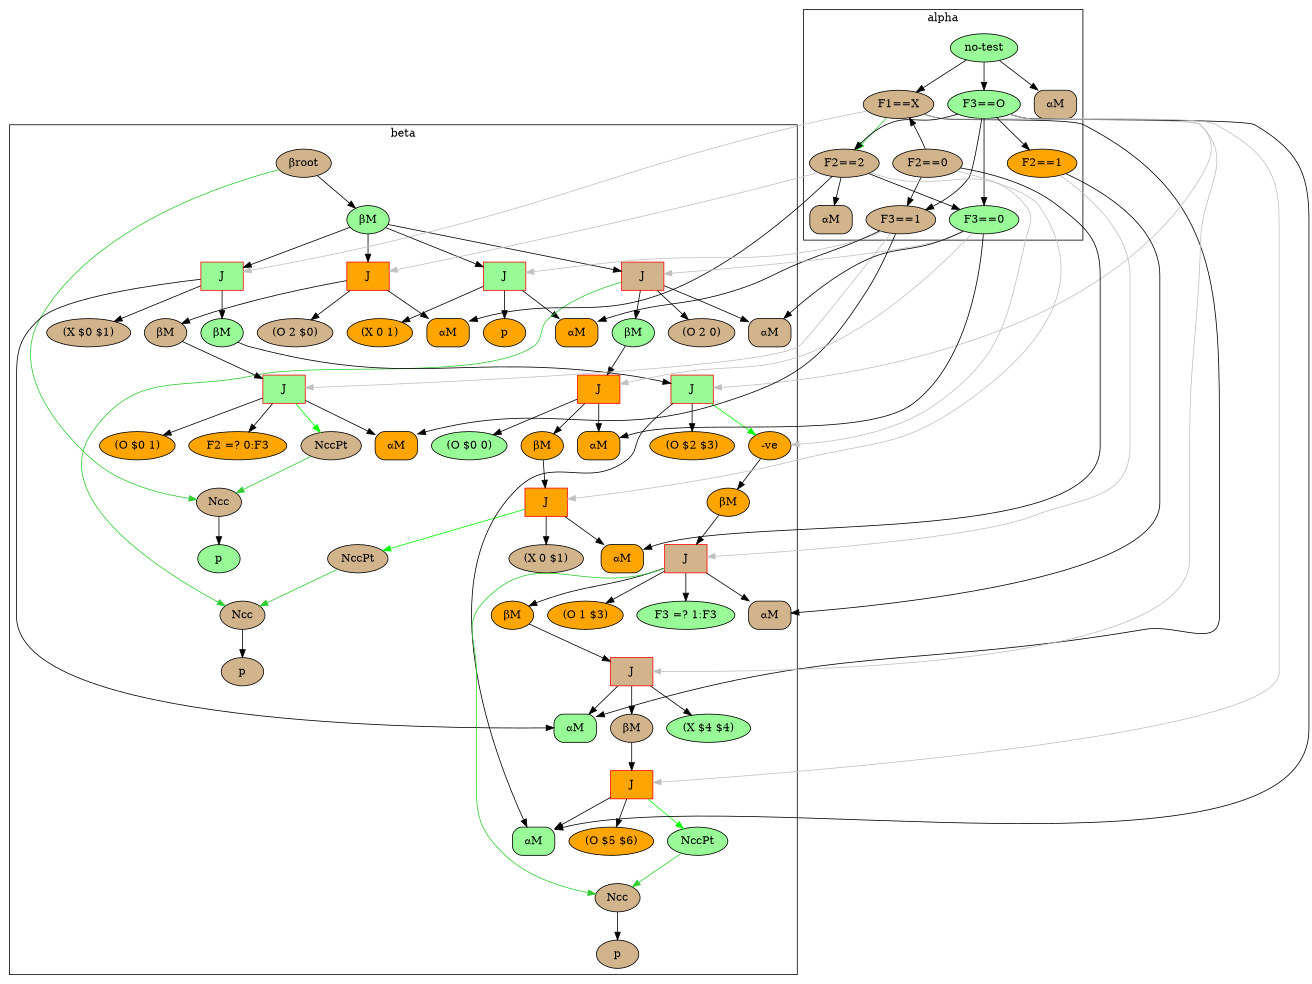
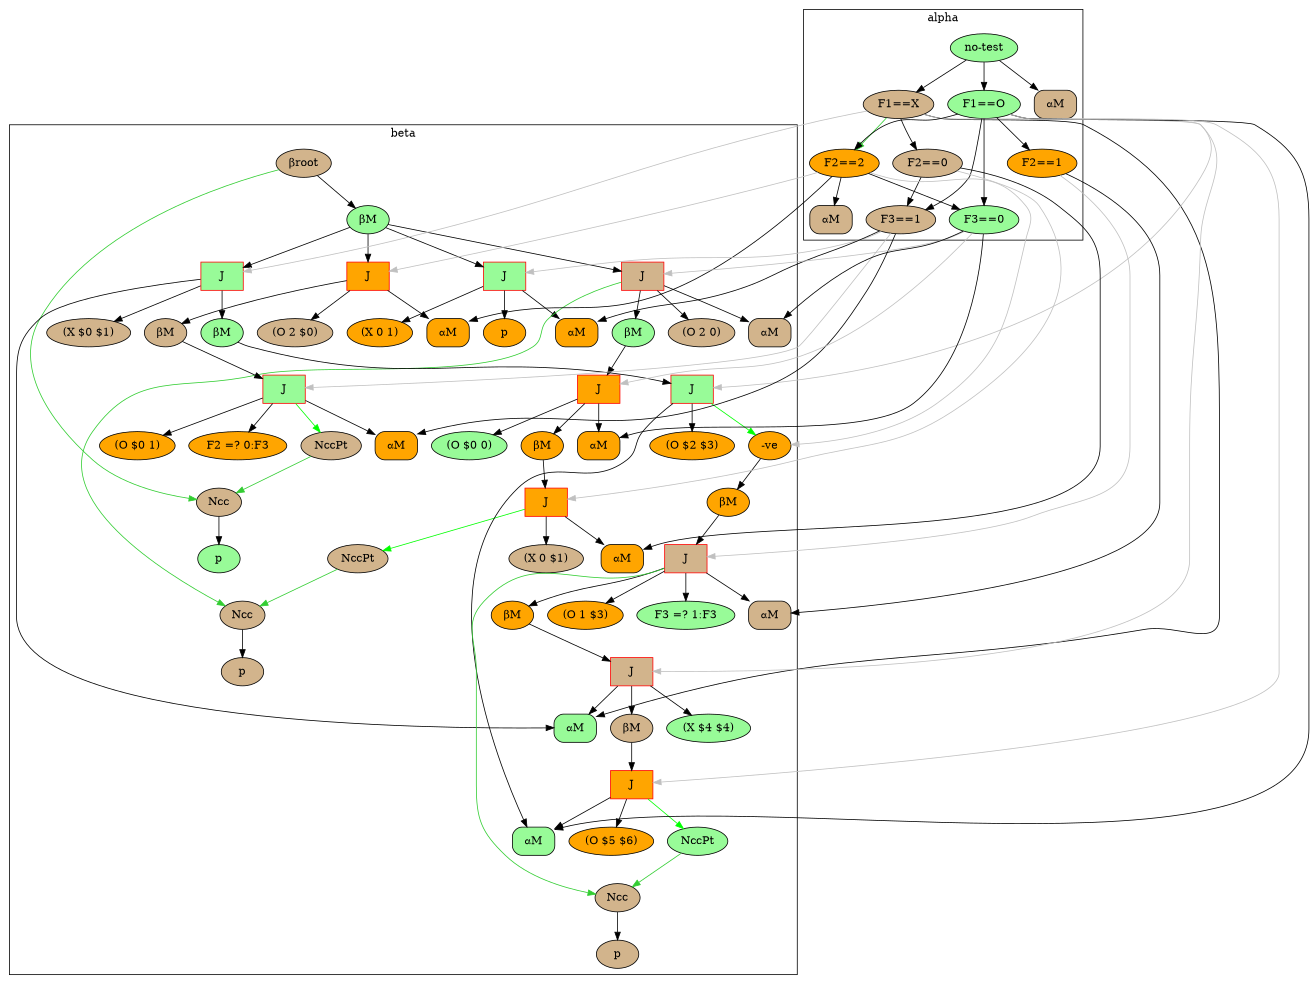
node "F3==O": label "F3==O" -> "F1==O"
edge "F2==0" -> "F1==X": reversed
node "F2==2": fillcolor tan -> orange
